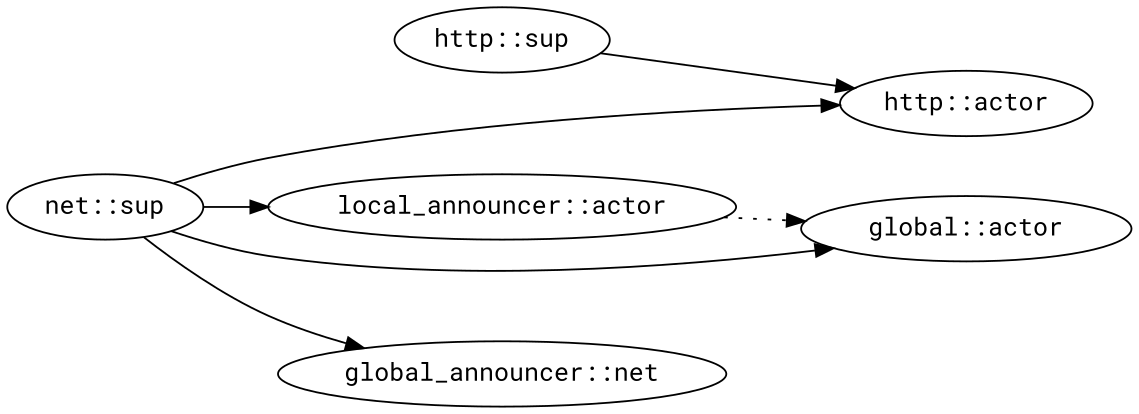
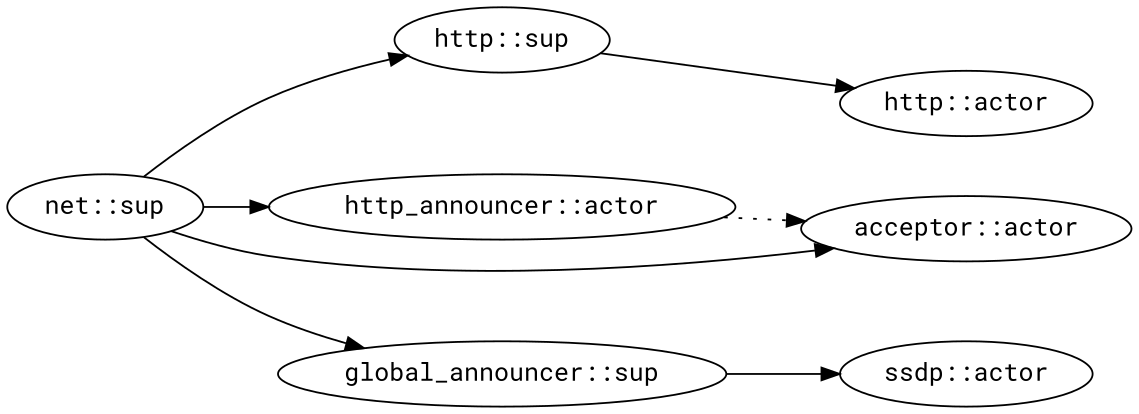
edge "net::sup" -> "http::actor": now "net::sup" -> "http::sup"
node "local_announcer::actor": label "local_announcer::actor" -> "http_announcer::actor"
node "global::actor": label "global::actor" -> "acceptor::actor"
node "global_announcer::net": label "global_announcer::net" -> "global_announcer::sup"
node "ssdp::actor": added
